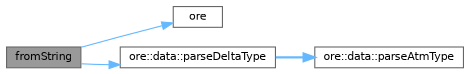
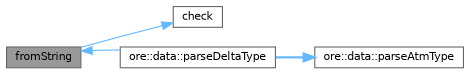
node "ore": label "ore" -> "check"
edge "fromString" -> "ore::data::parseDeltaType": reversed
